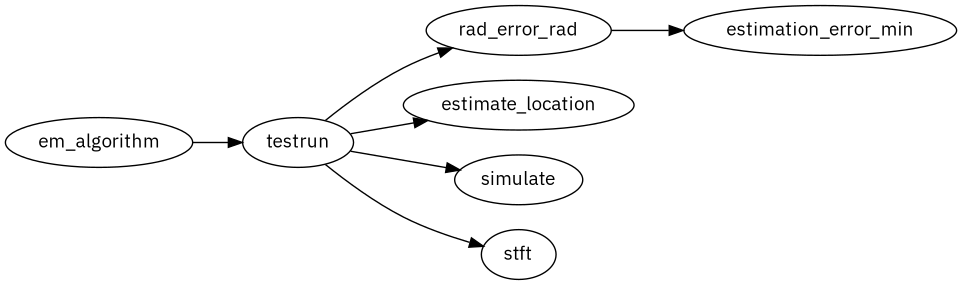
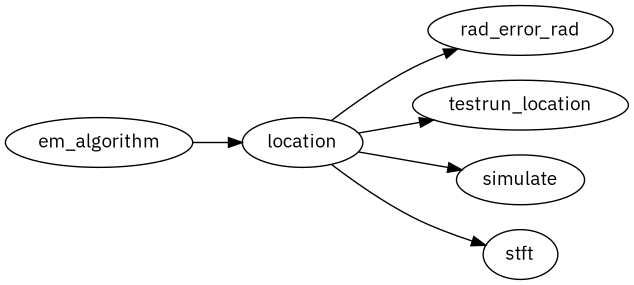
node "estimation_error_min": removed
node "estimate_location": label "estimate_location" -> "testrun_location"
node "testrun": label "testrun" -> "location"
